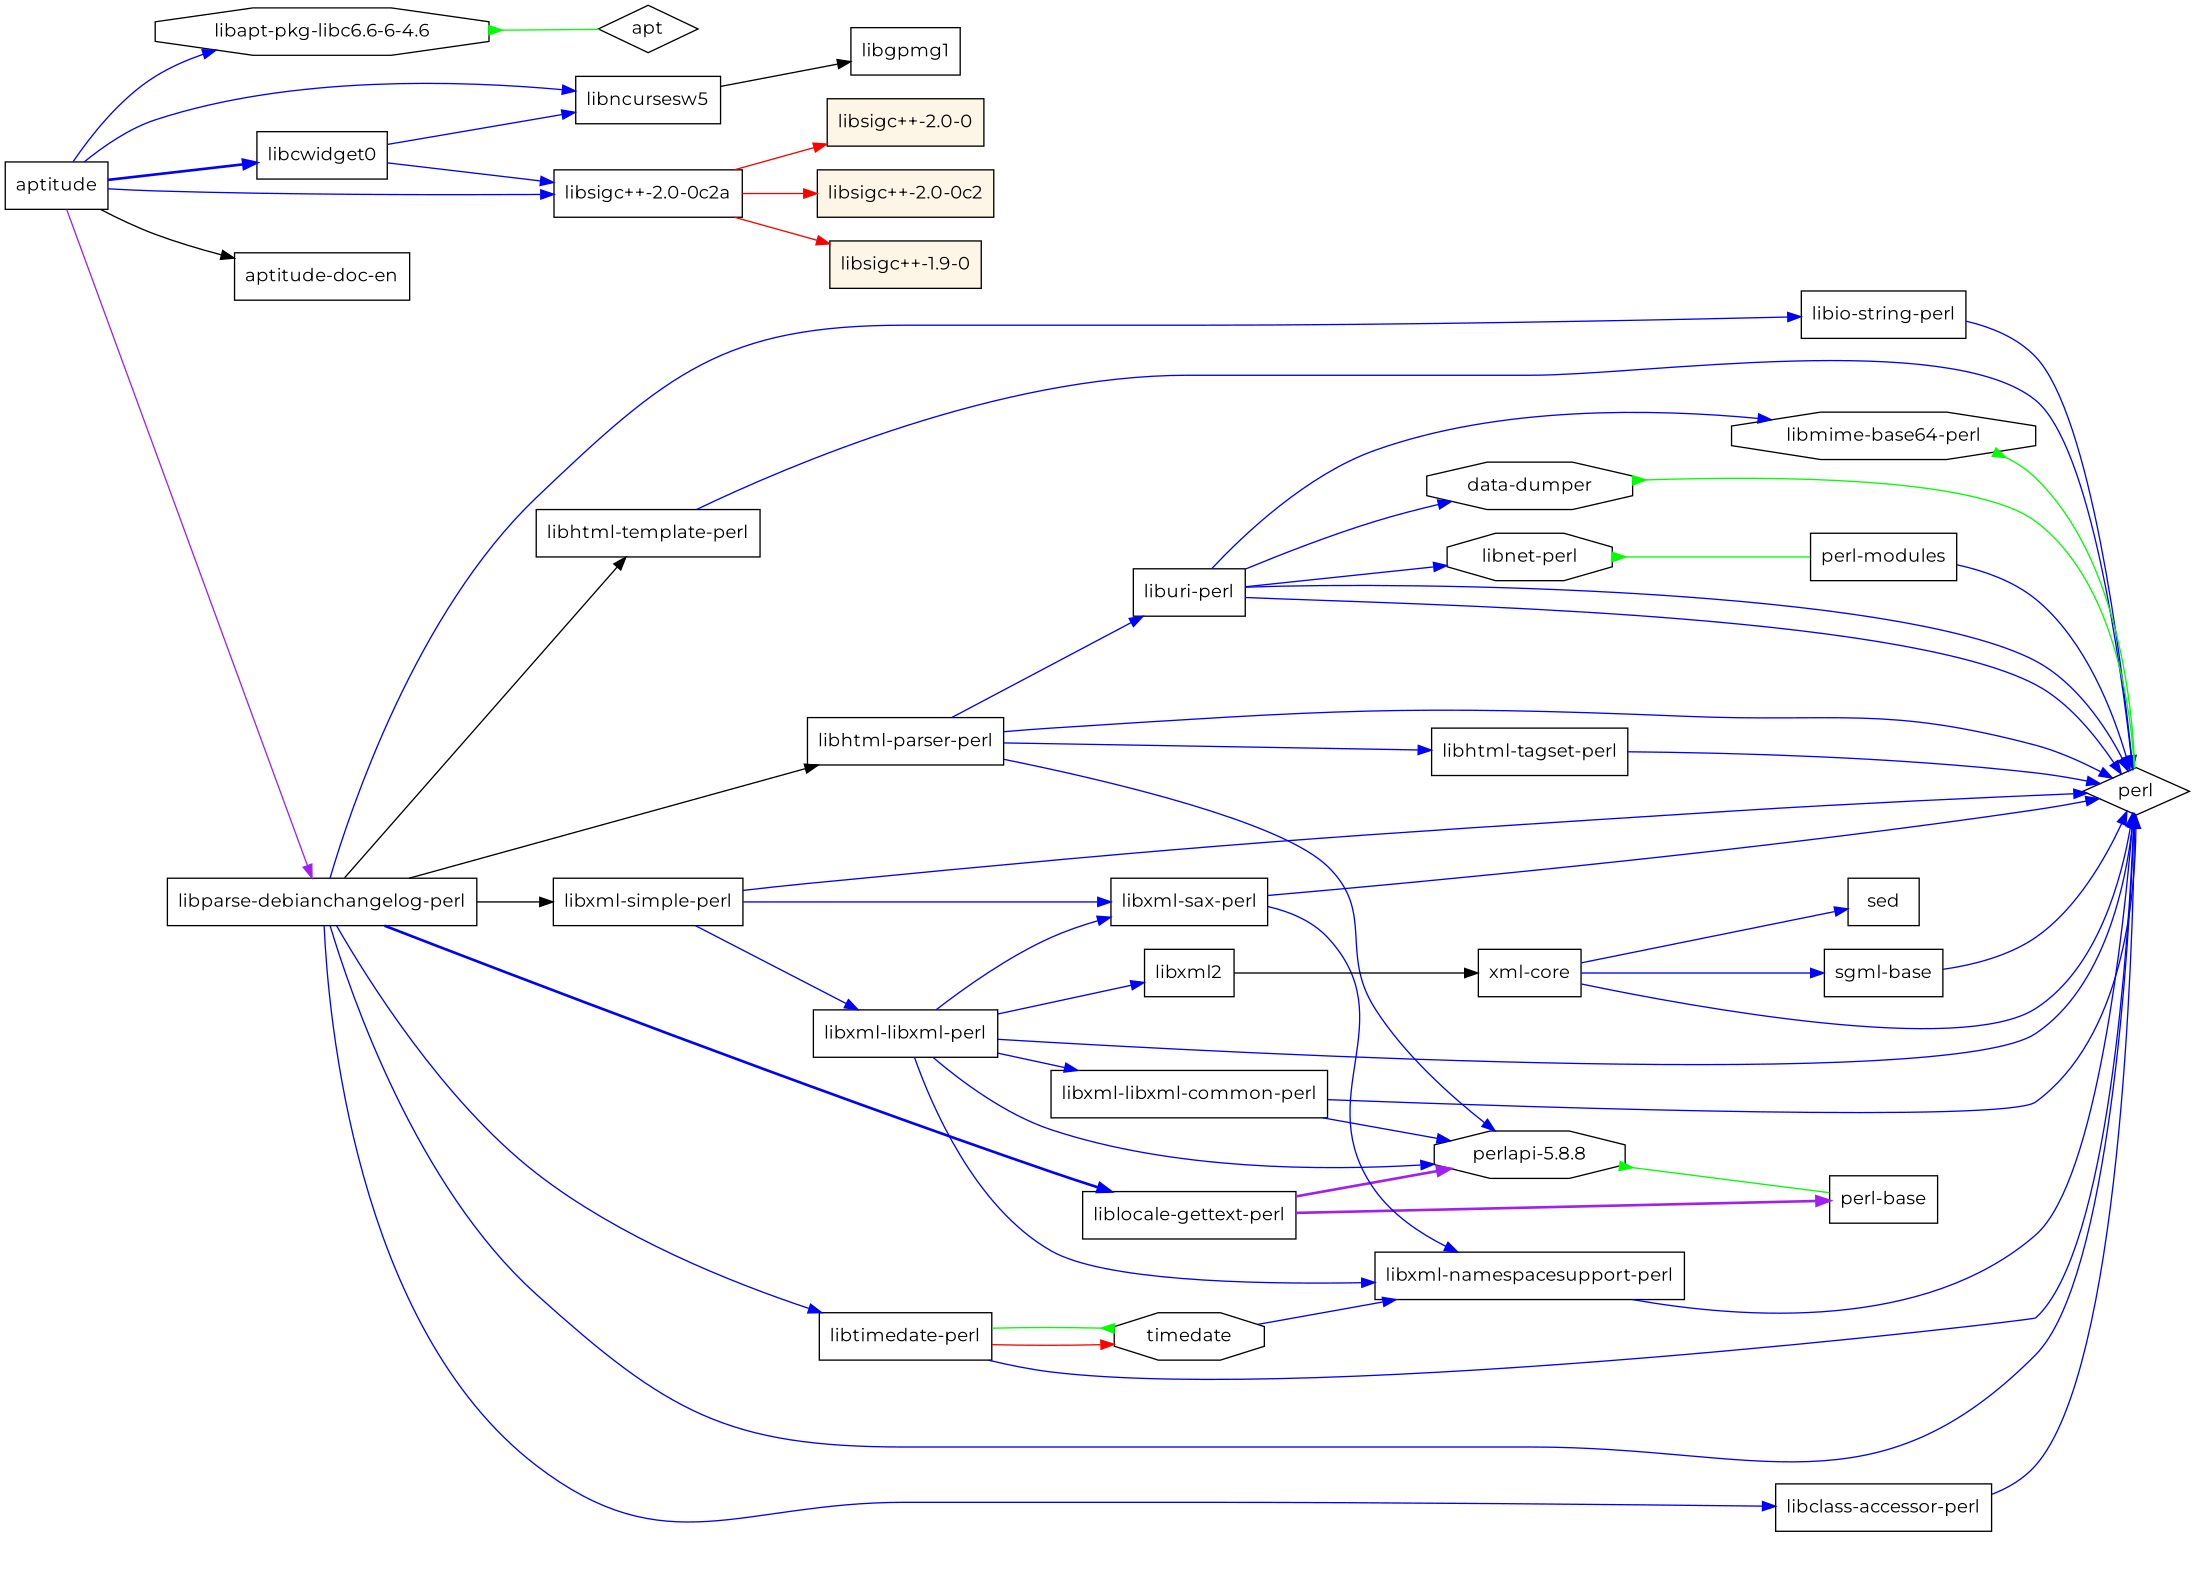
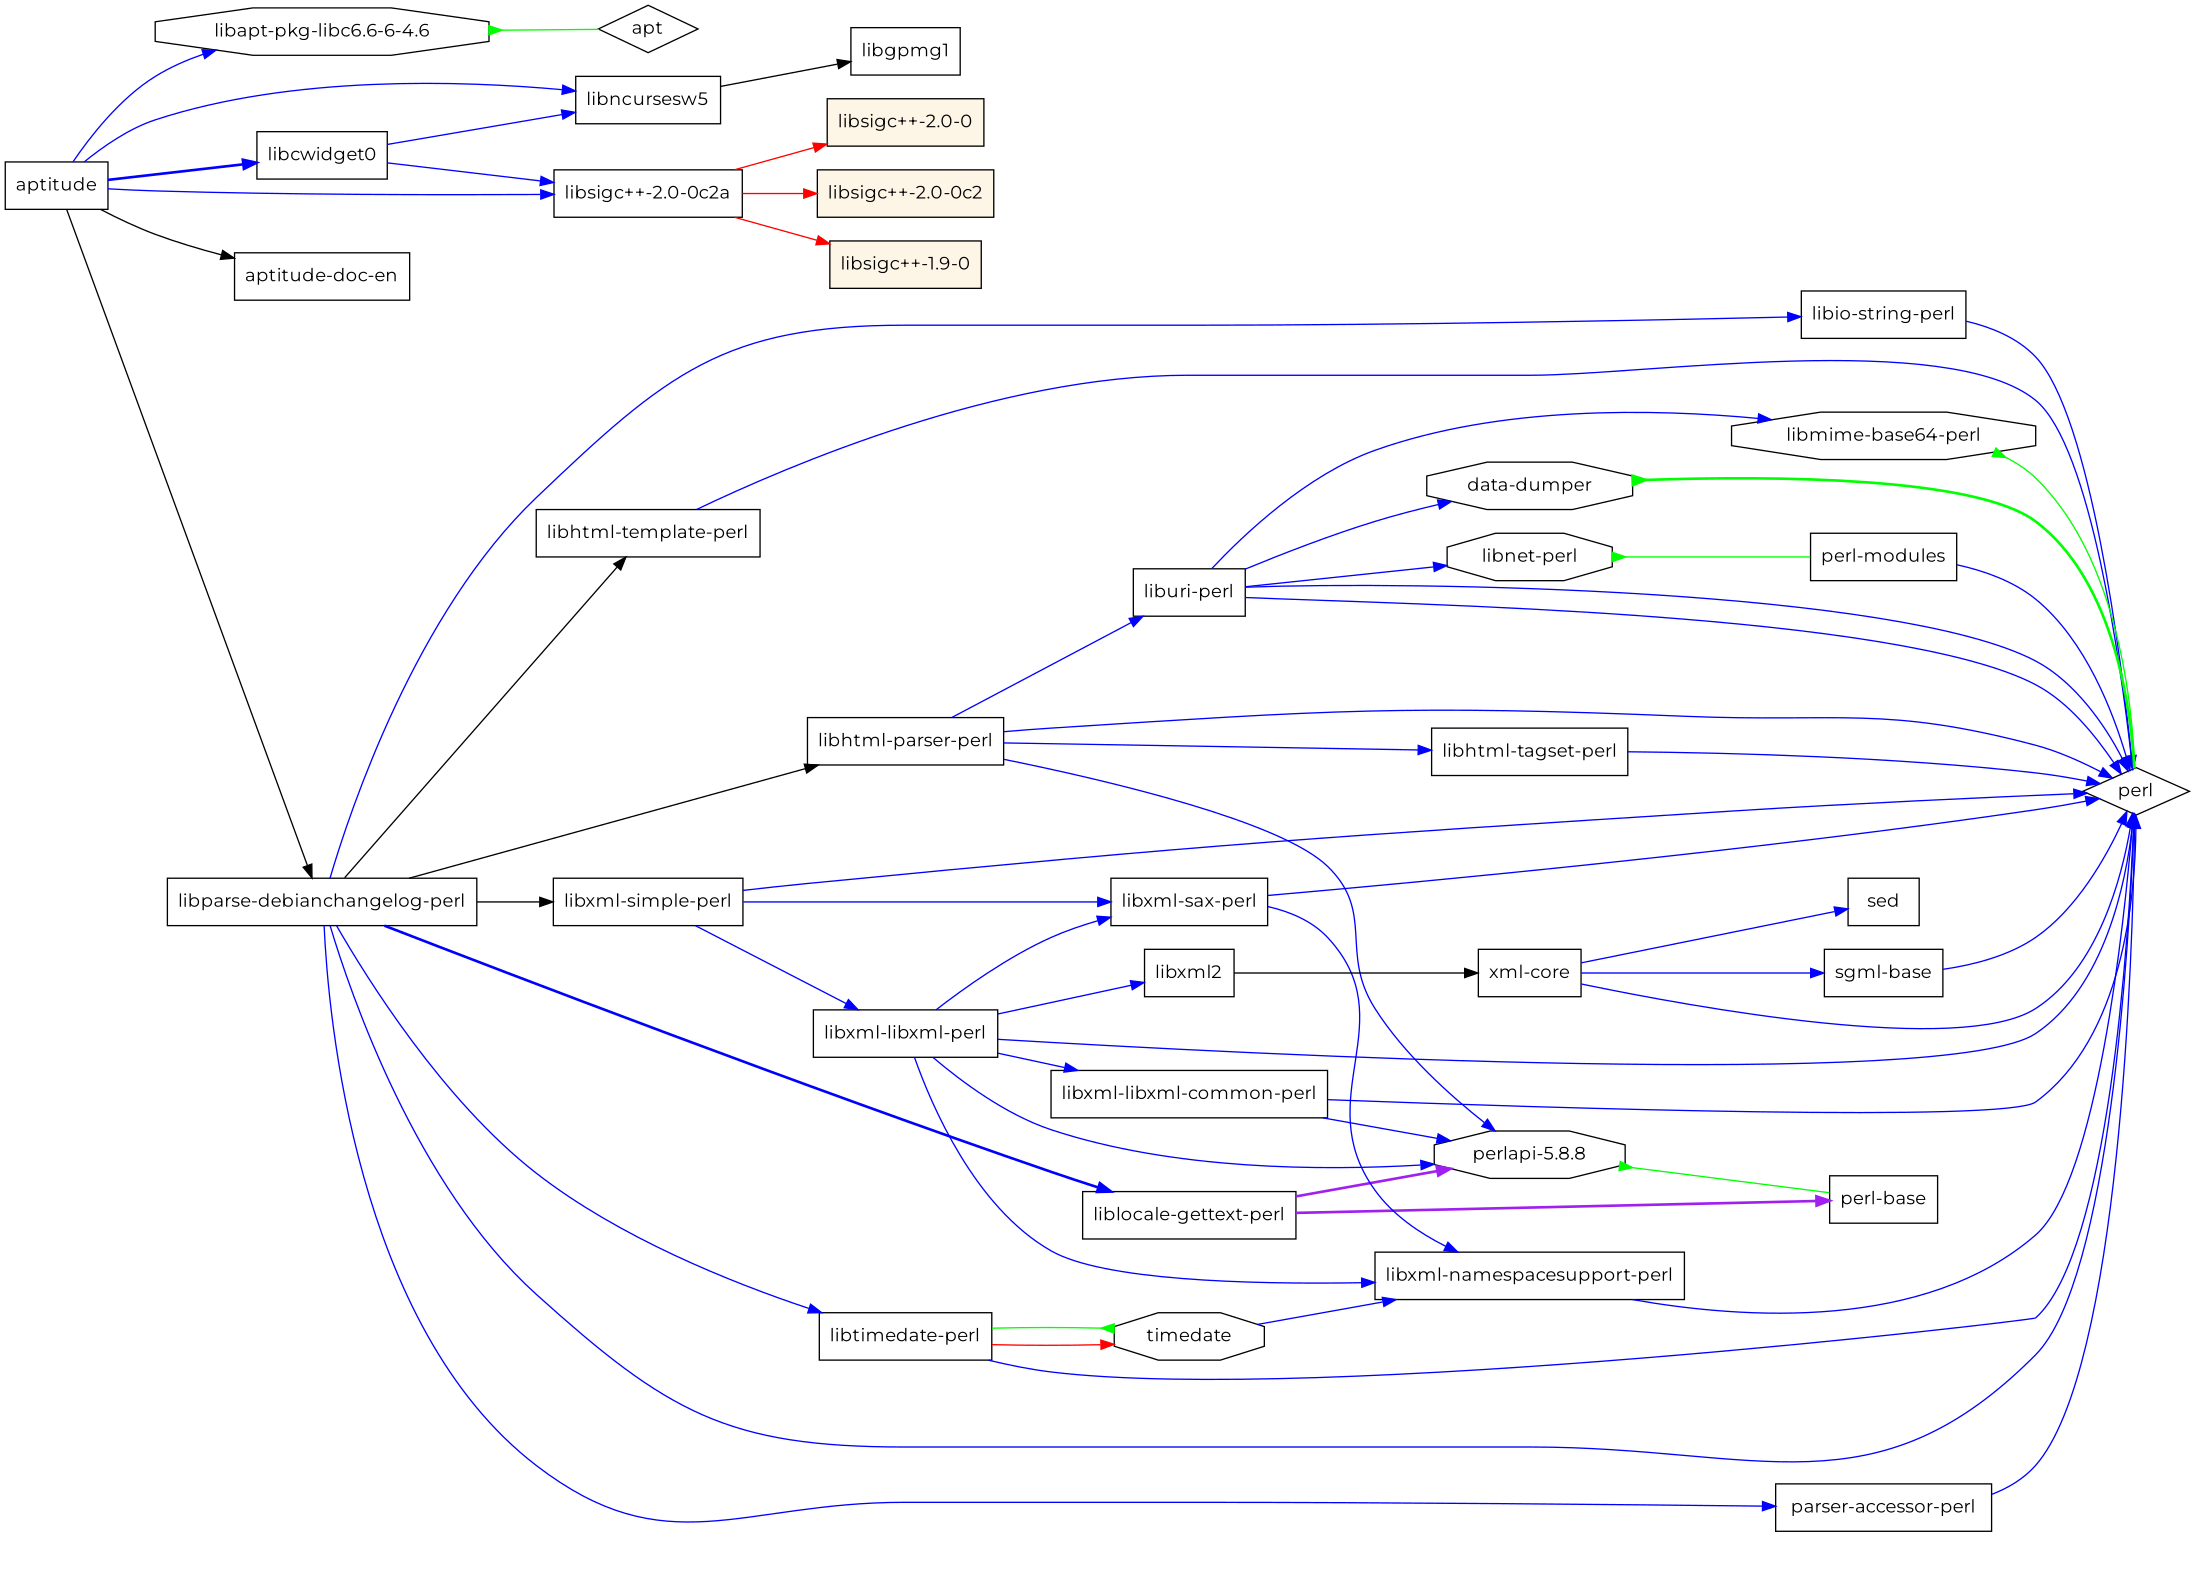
edge "perl" -> "data-dumper": style solid -> bold
edge "aptitude" -> "libparse-debianchangelog-perl": color purple -> black
node "libclass-accessor-perl": label "libclass-accessor-perl" -> "parser-accessor-perl"
